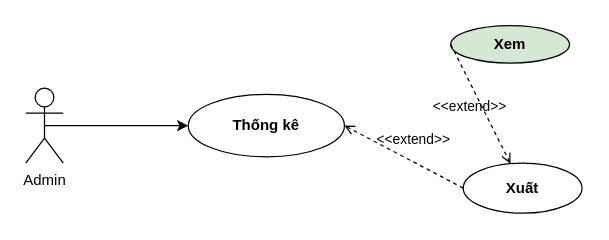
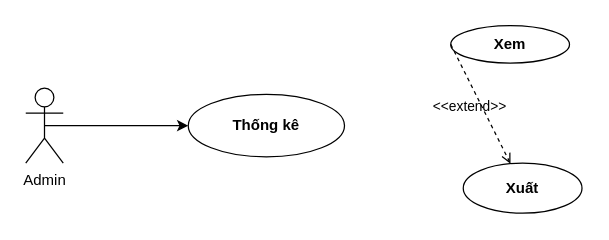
node "Xem": fillcolor #d5e8d4 -> #ffffff
edge "Xuất" -> "Thống kê": removed, label "<<extend>>"
